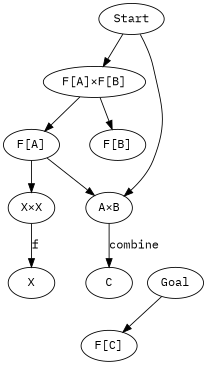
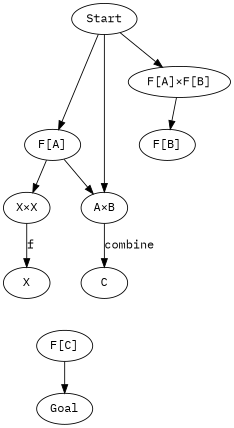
edge "F[A]×F[B]" -> "F[A]": now "Start" -> "F[A]"
edge "Goal" -> "F[C]": reversed
